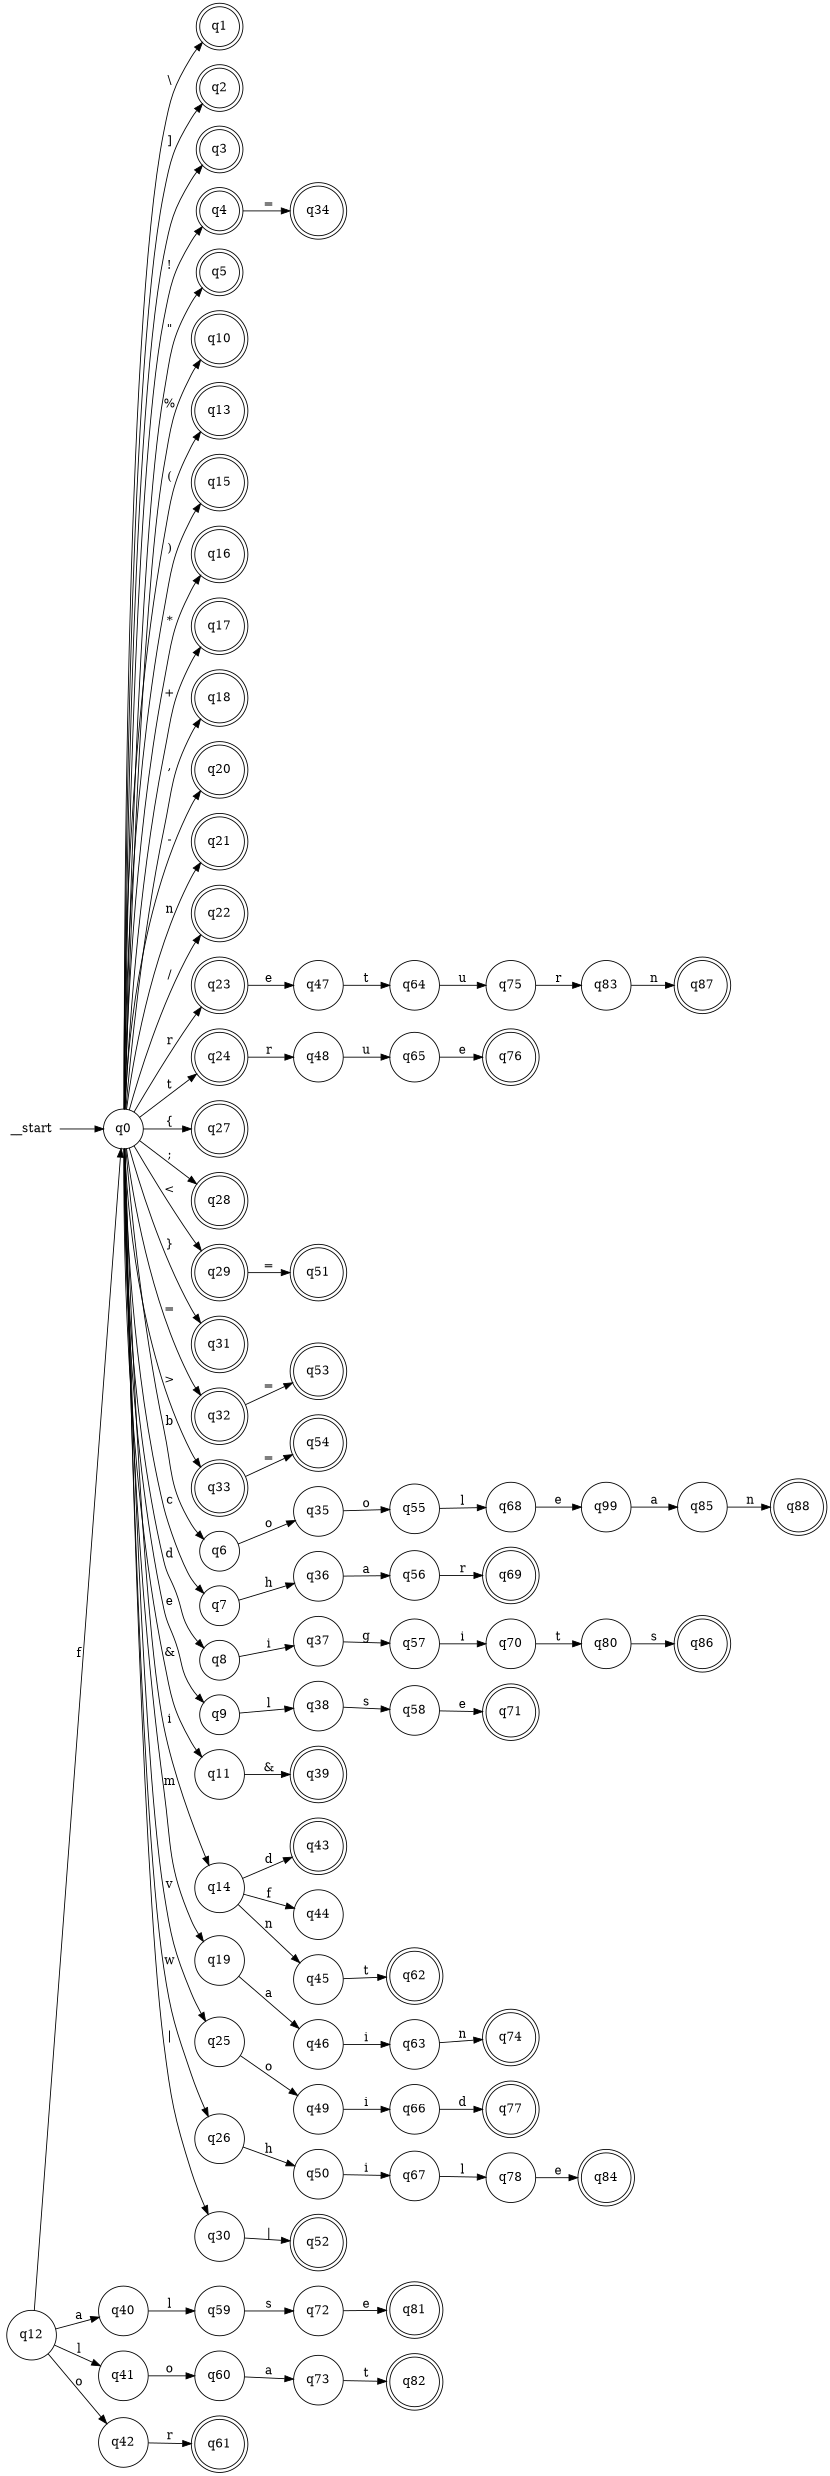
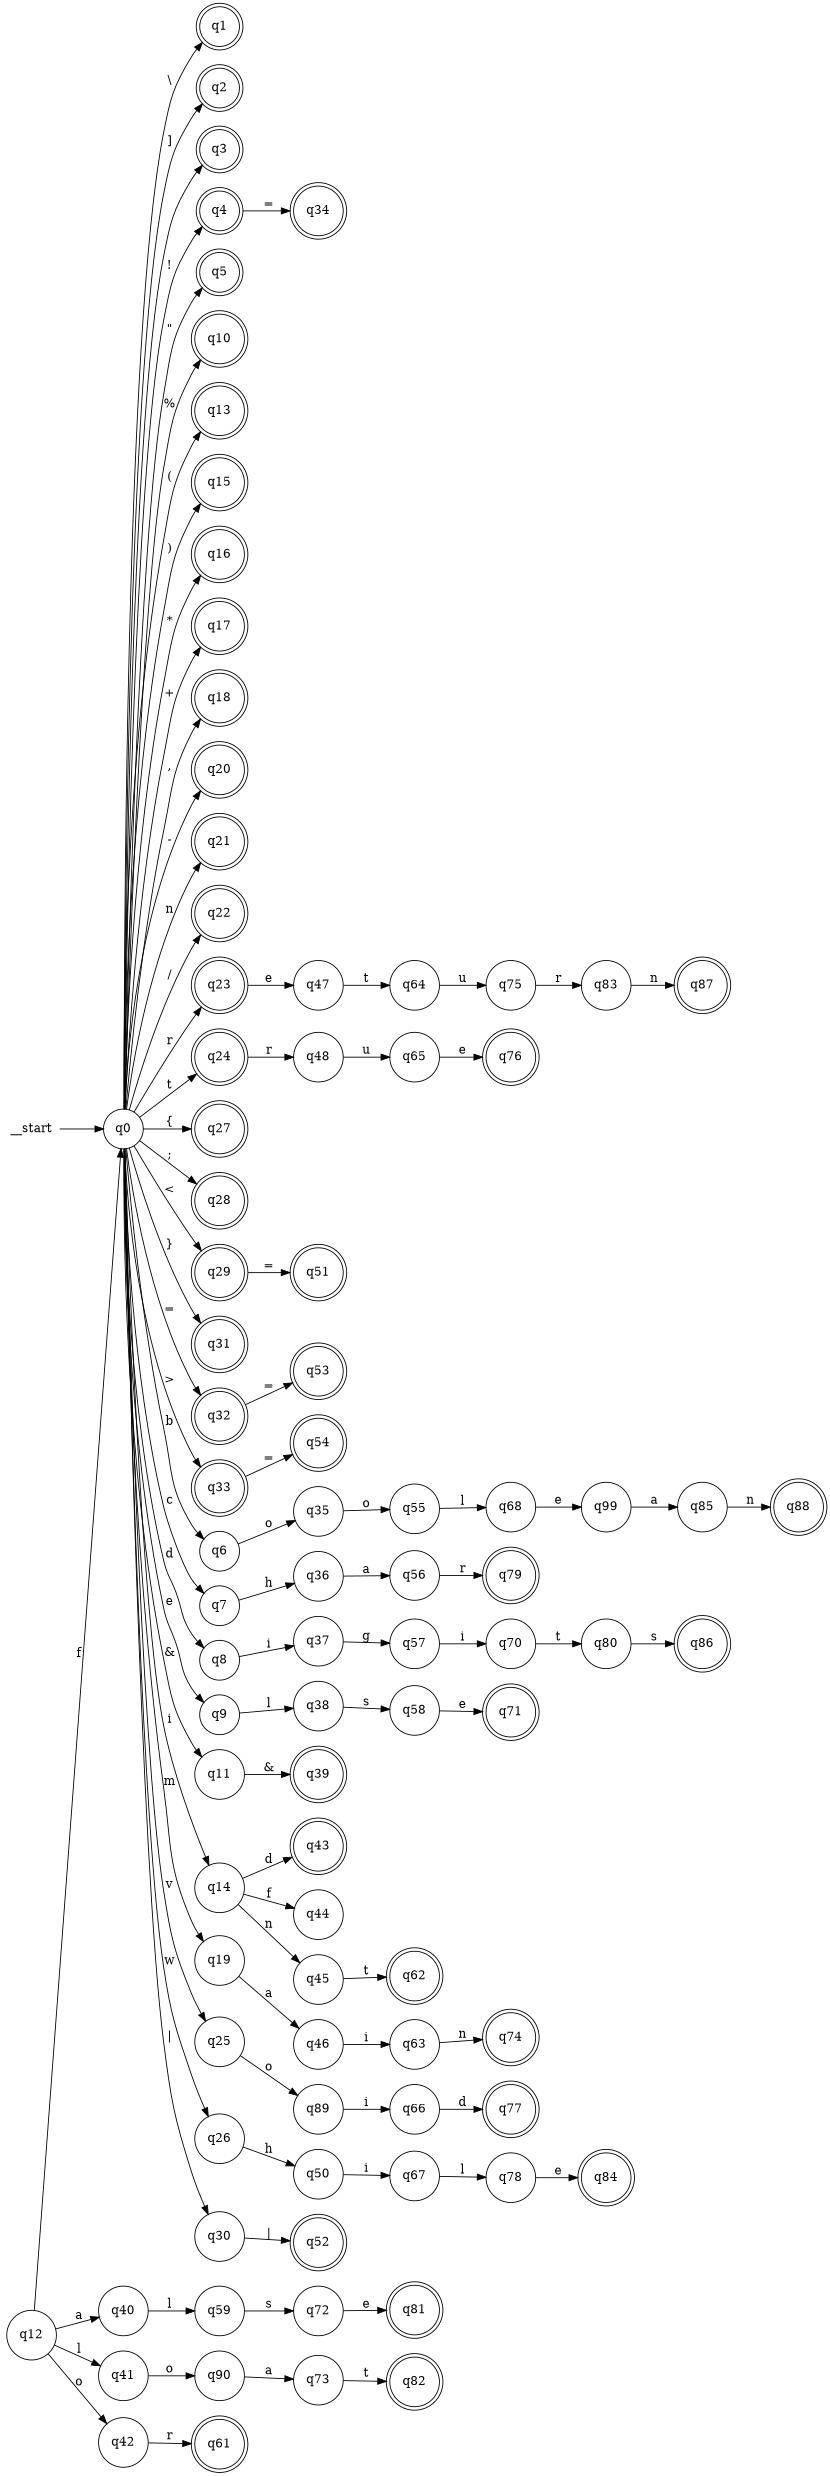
node "q69": label "q69" -> "q79"
node "q49": label "q49" -> "q89"
node "q60": label "q60" -> "q90"
